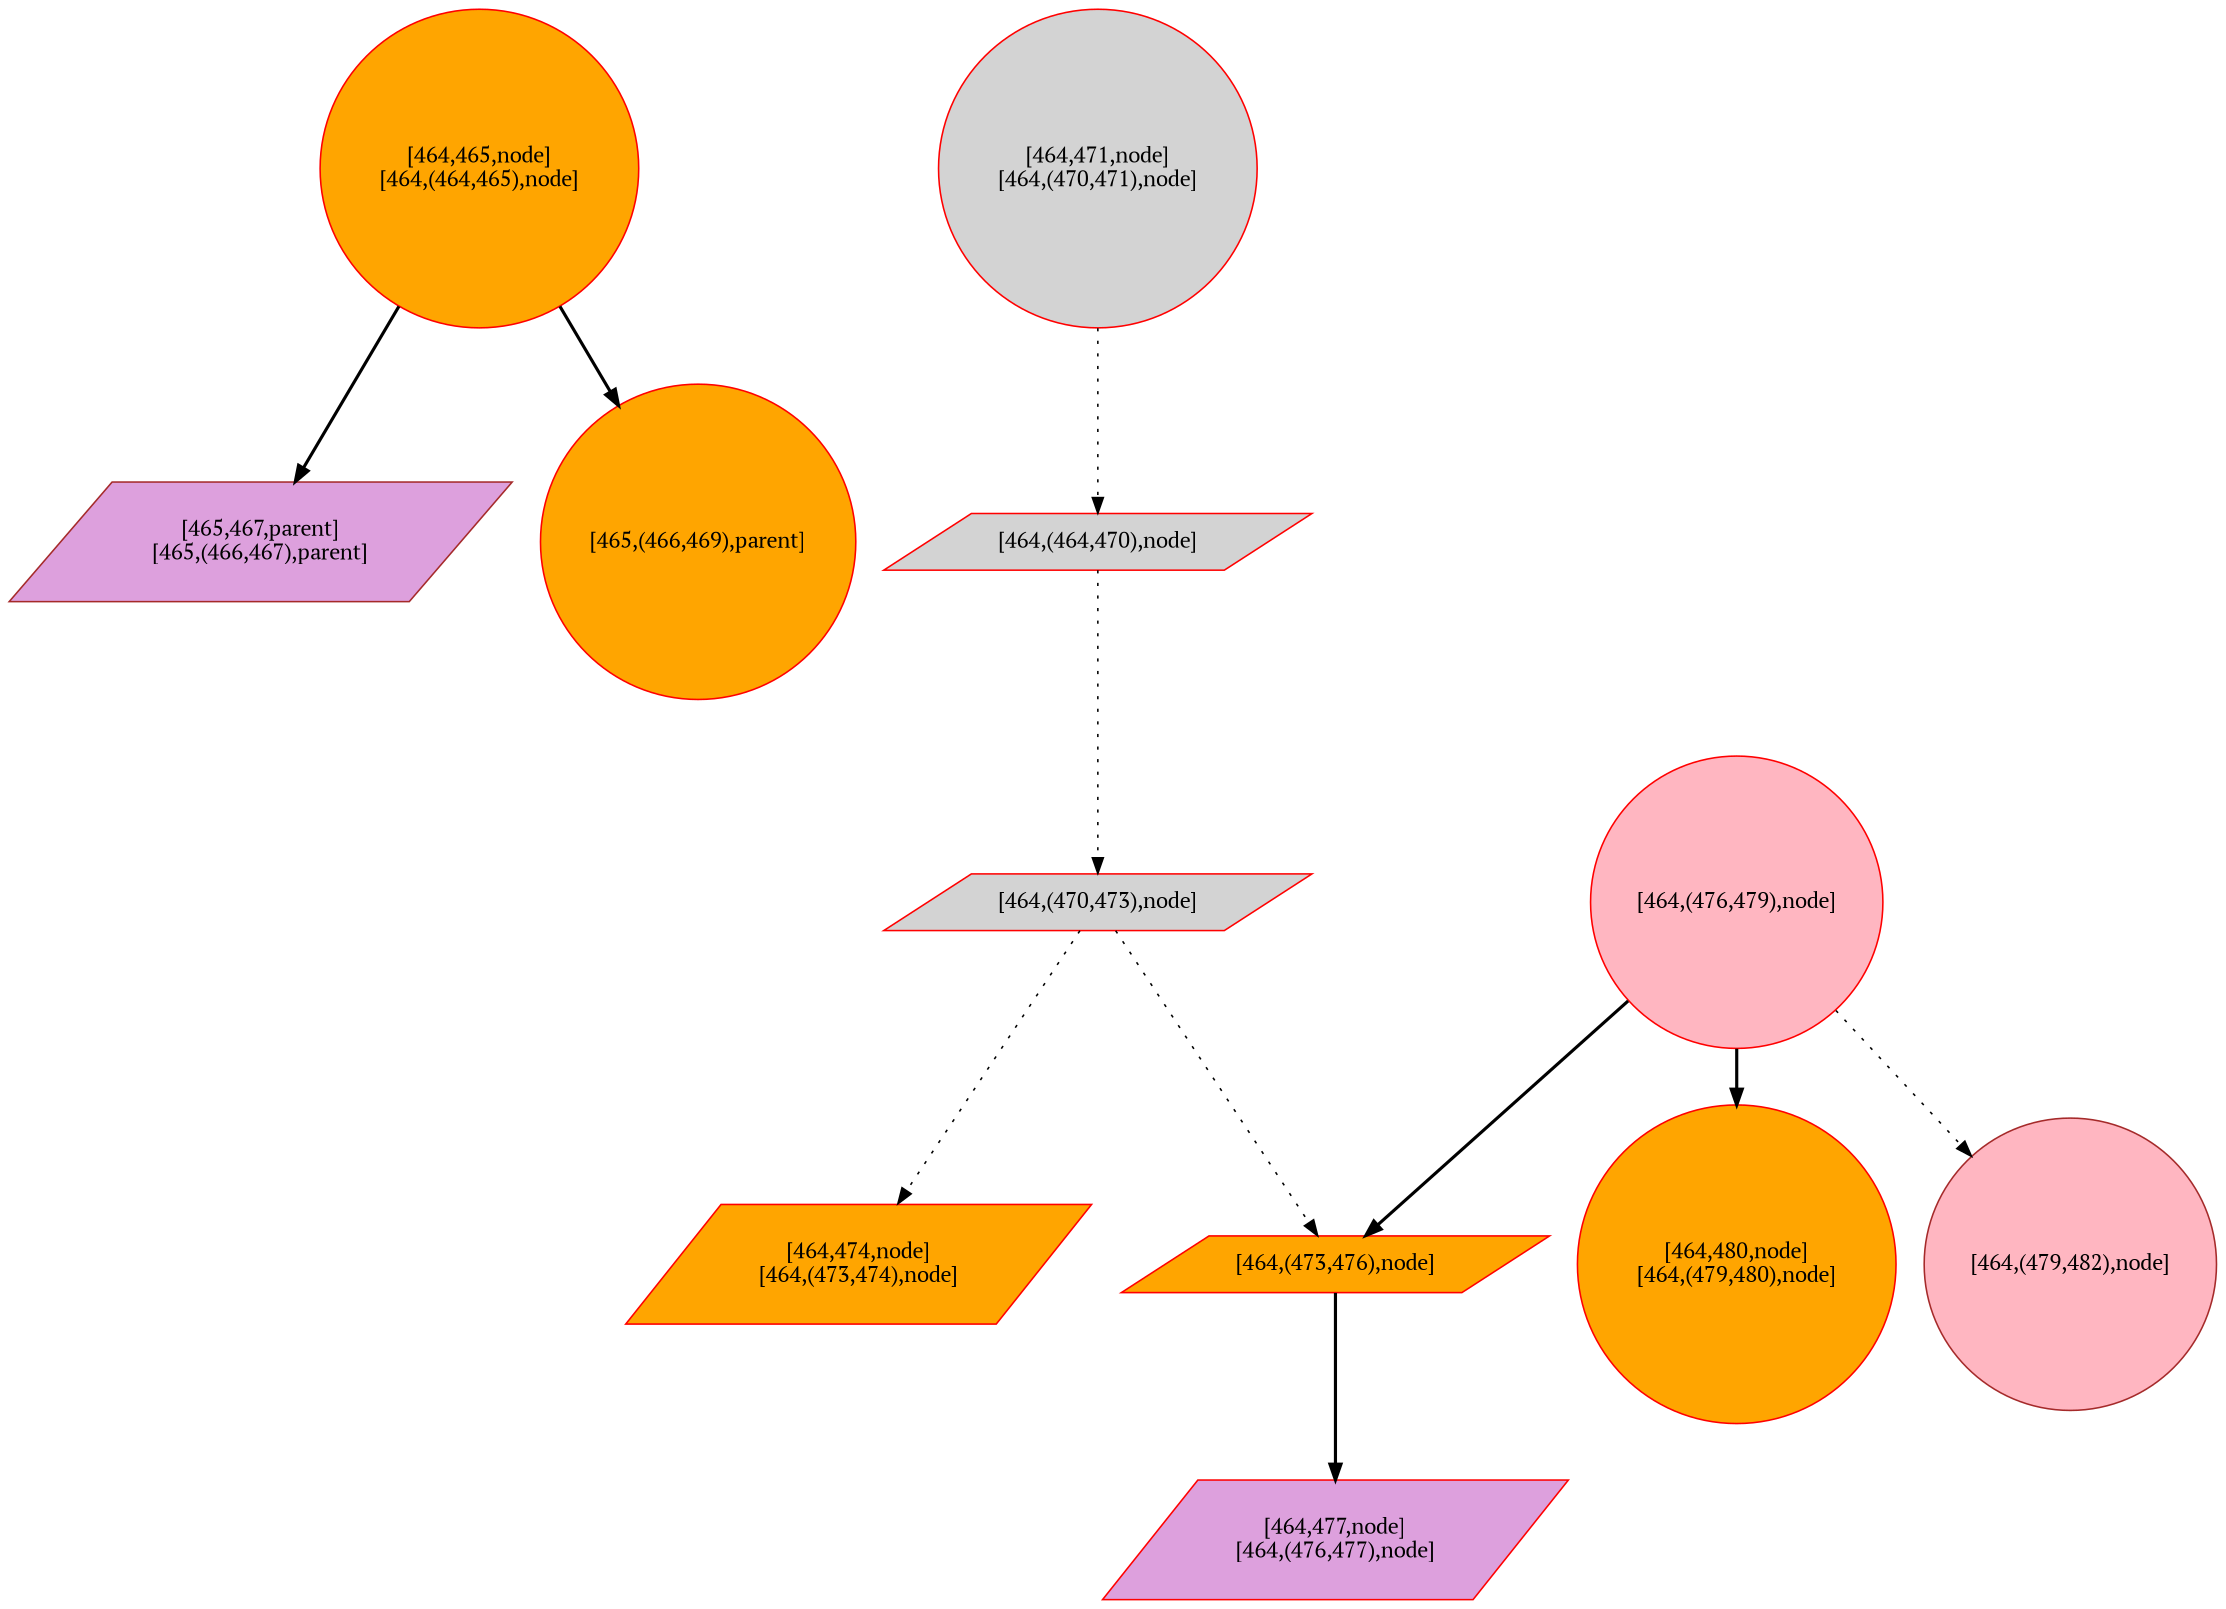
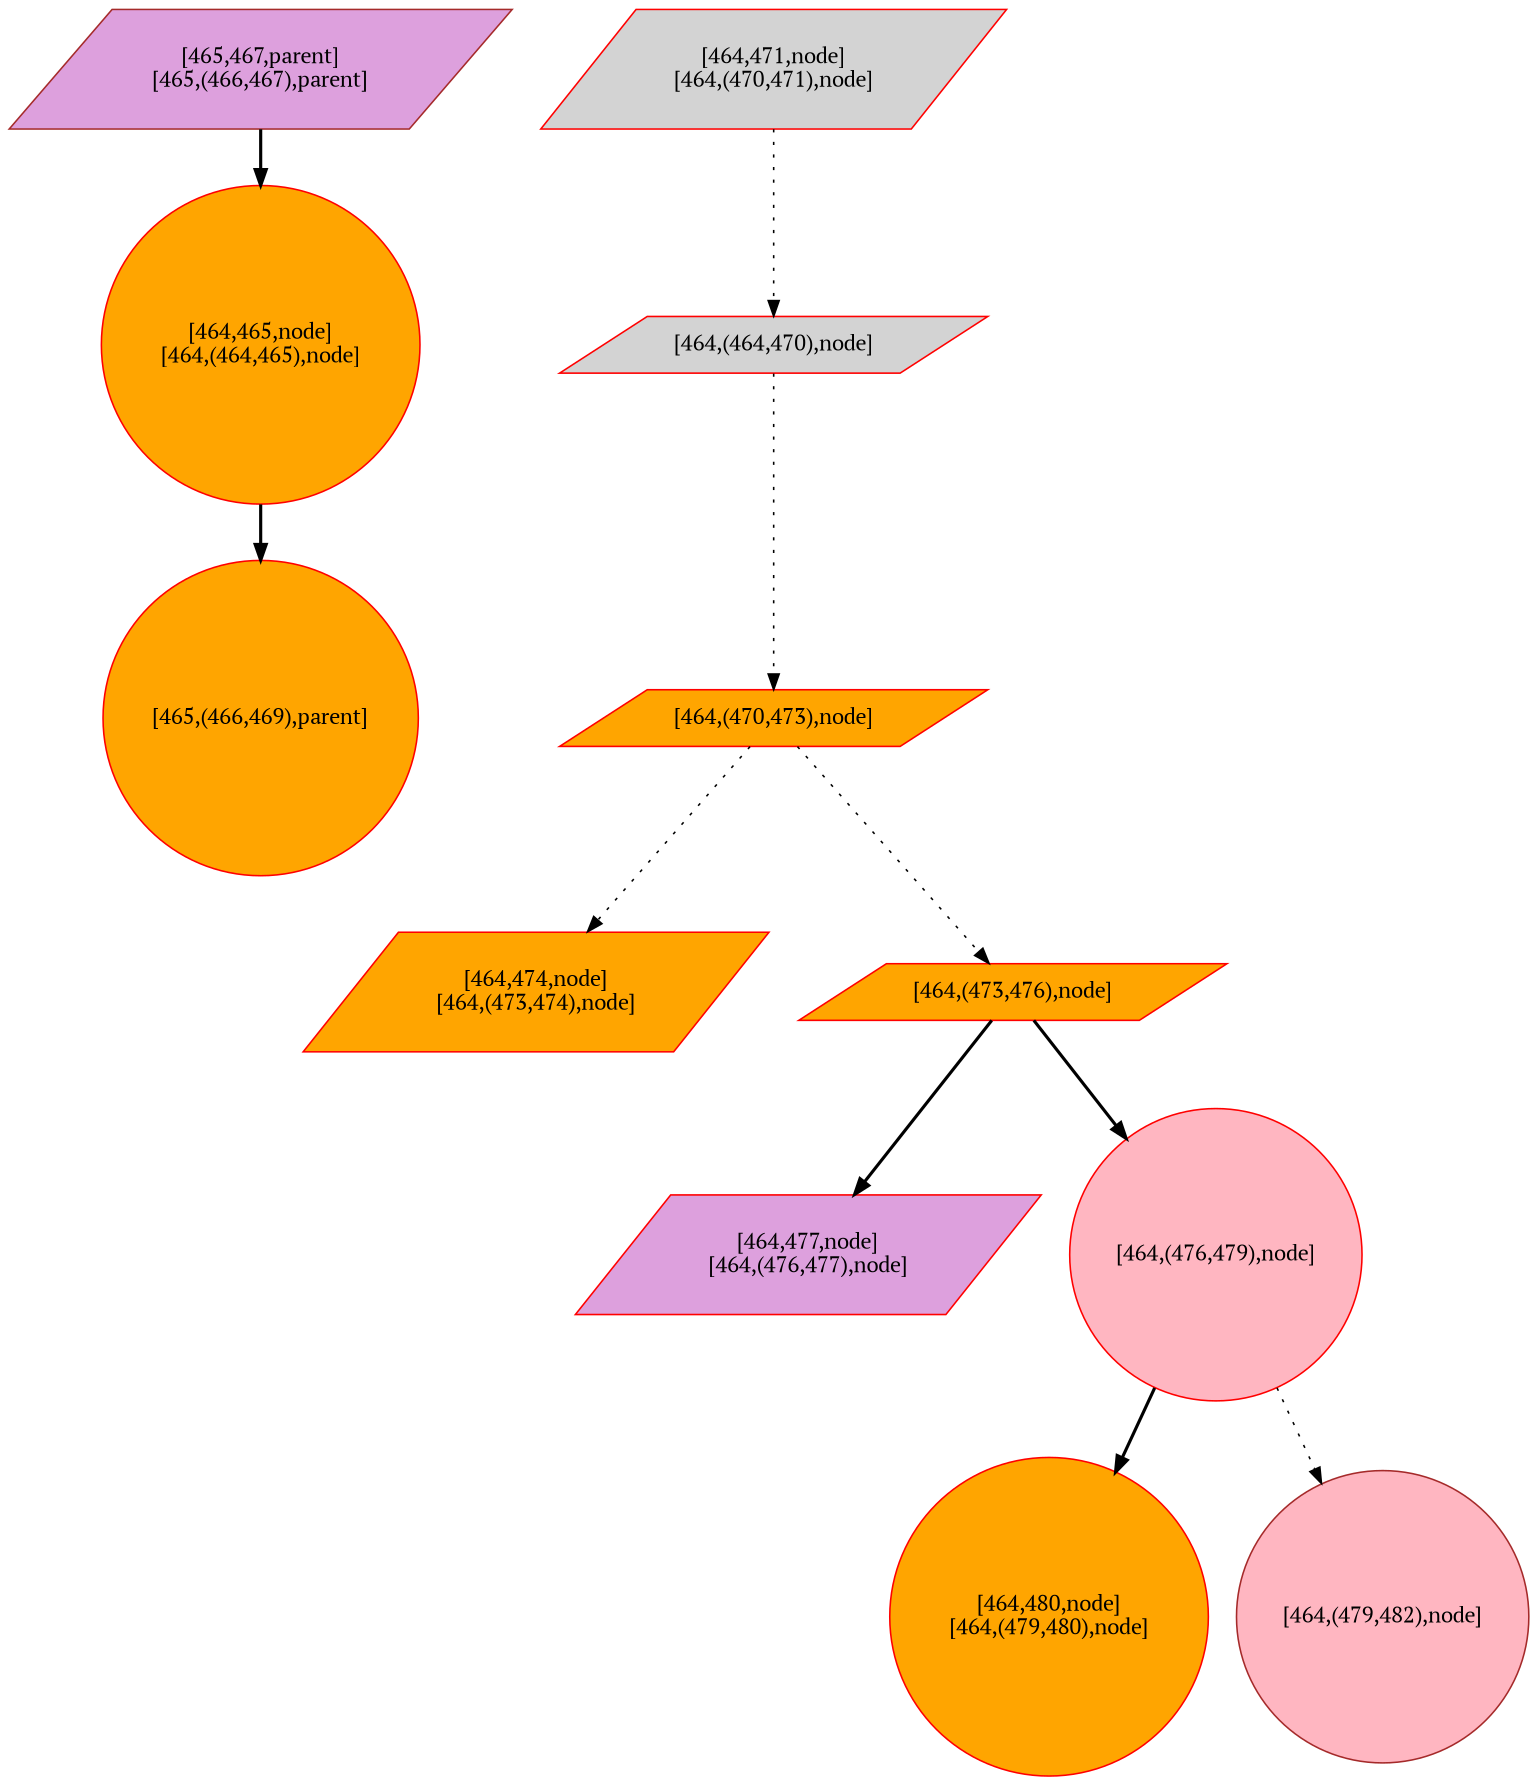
node "[464,471,node] [464,(470,471),node]": shape circle -> parallelogram
edge "[464,465,node] [464,(464,465),node]" -> "[465,467,parent] [465,(466,467),parent]": reversed
node "[464,(470,473),node]": fillcolor lightgrey -> orange
edge "[464,(476,479),node]" -> "[464,(473,476),node]": reversed
